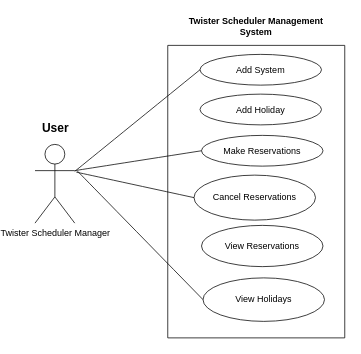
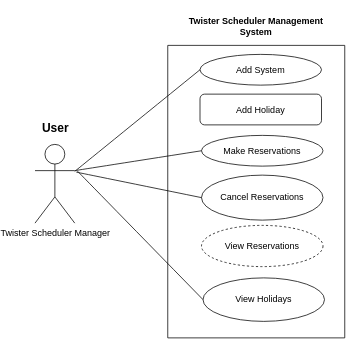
node "Add Holiday": shape ellipse -> rounded rectangle
node "Cancel Reservations": moved (255, 198) -> (262, 198)
node "View Reservations": style solid -> dashed
